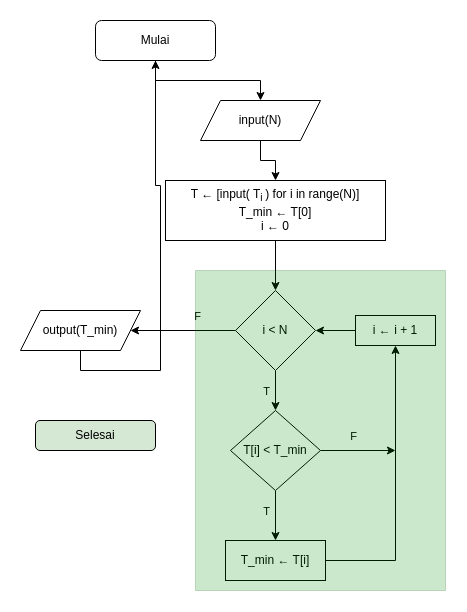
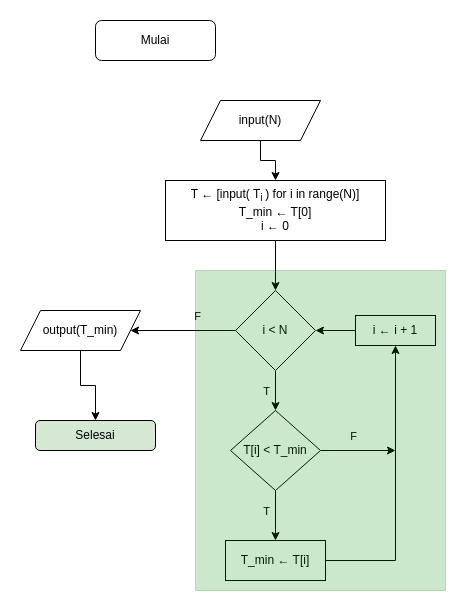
edge "Mulai" -> "input(N)": removed
edge "output(T_min)" -> "Mulai": now "output(T_min)" -> "Selesai"
